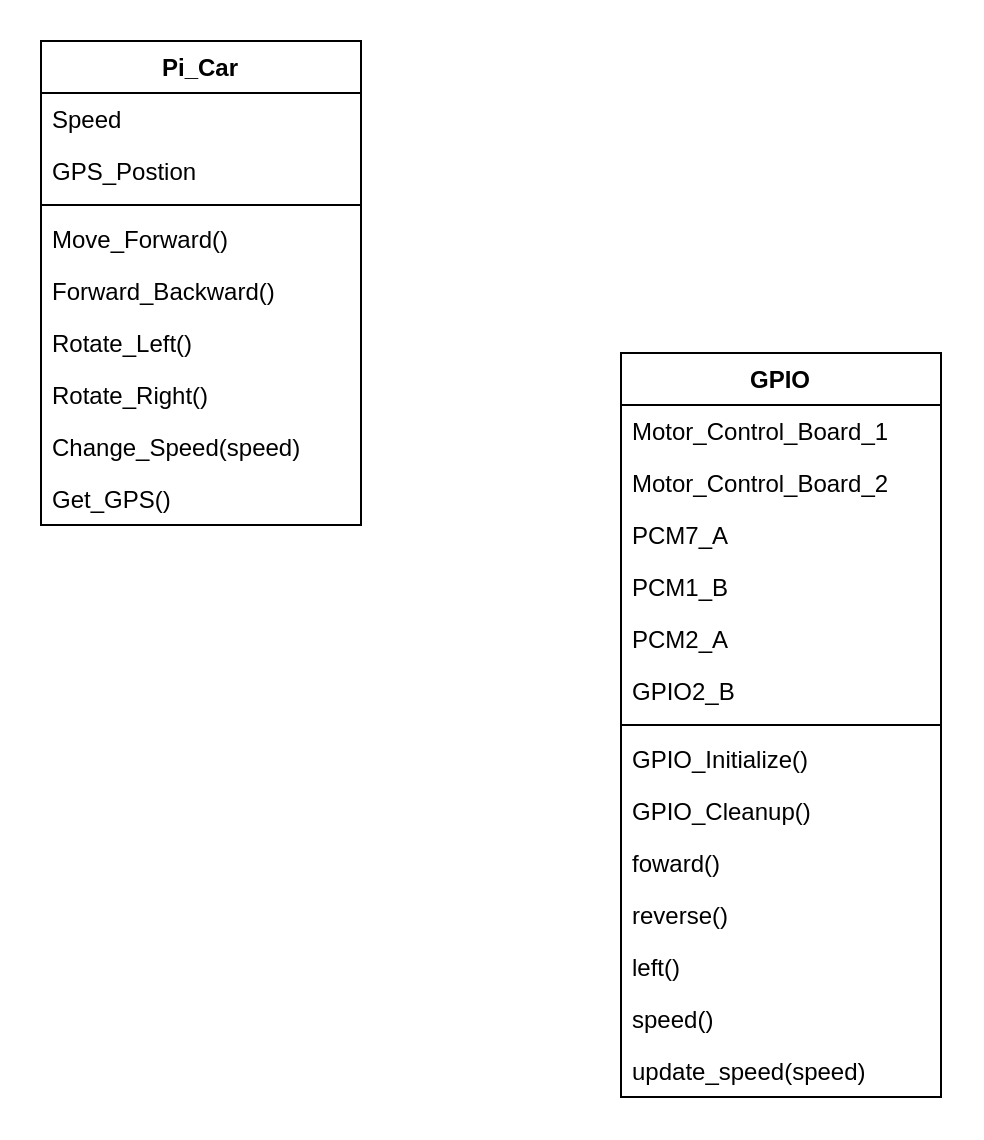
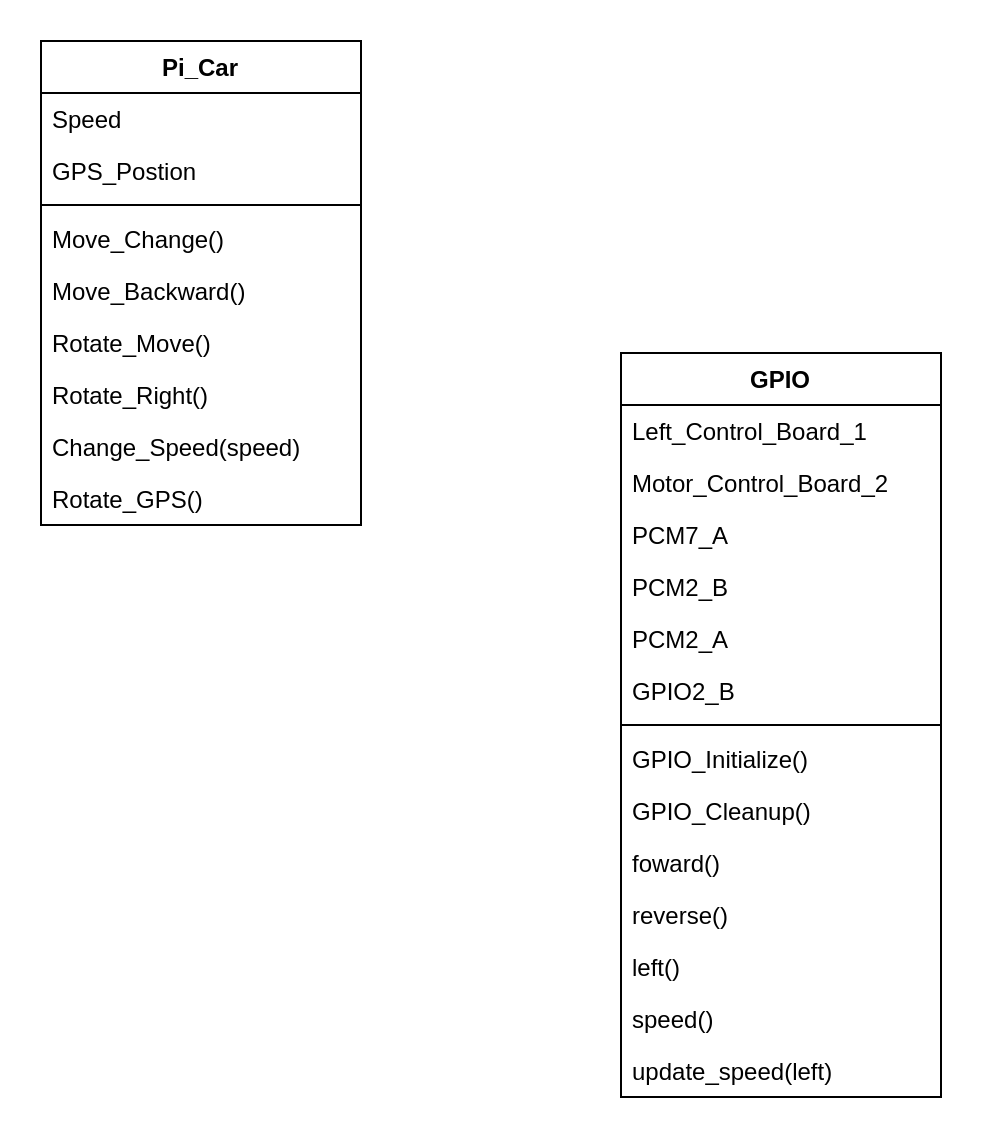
node "Move_Forward()": label "Move_Forward()" -> "Move_Change()"
node "Forward_Backward()": label "Forward_Backward()" -> "Move_Backward()"
node "Rotate_Left()": label "Rotate_Left()" -> "Rotate_Move()"
node "Motor_Control_Board_1": label "Motor_Control_Board_1" -> "Left_Control_Board_1"
node "Get_GPS()": label "Get_GPS()" -> "Rotate_GPS()"
node "PCM1_B": label "PCM1_B" -> "PCM2_B"
node "update_speed(speed)": label "update_speed(speed)" -> "update_speed(left)"
